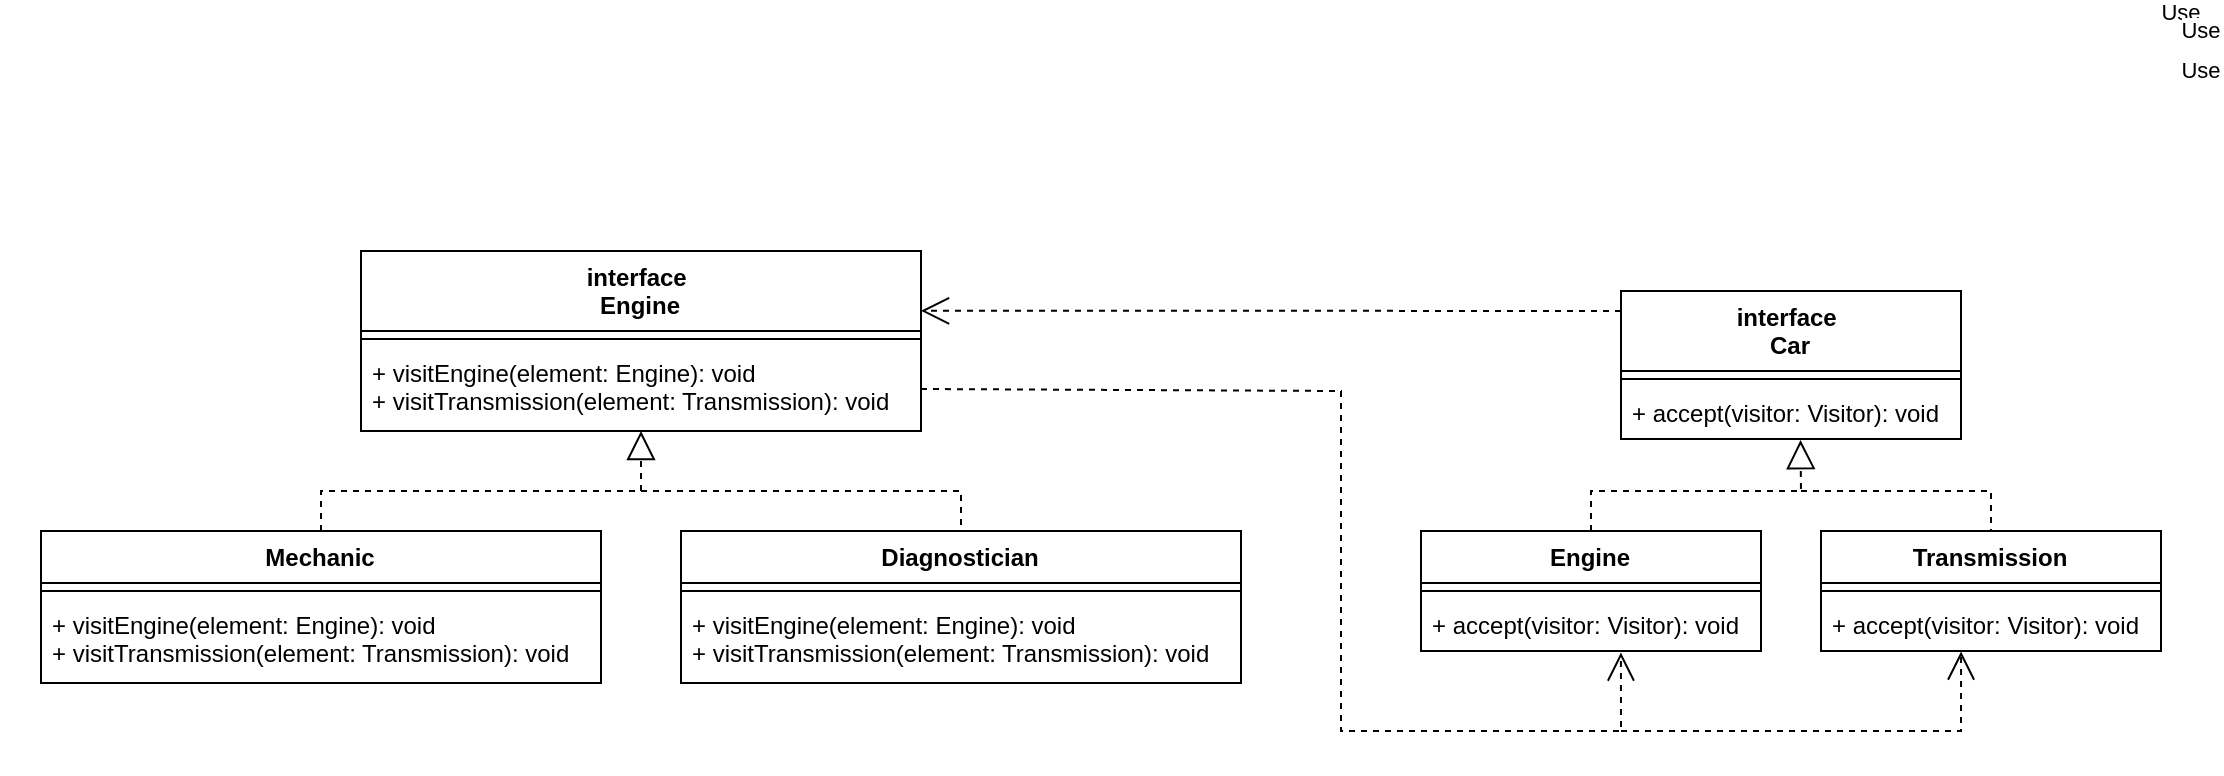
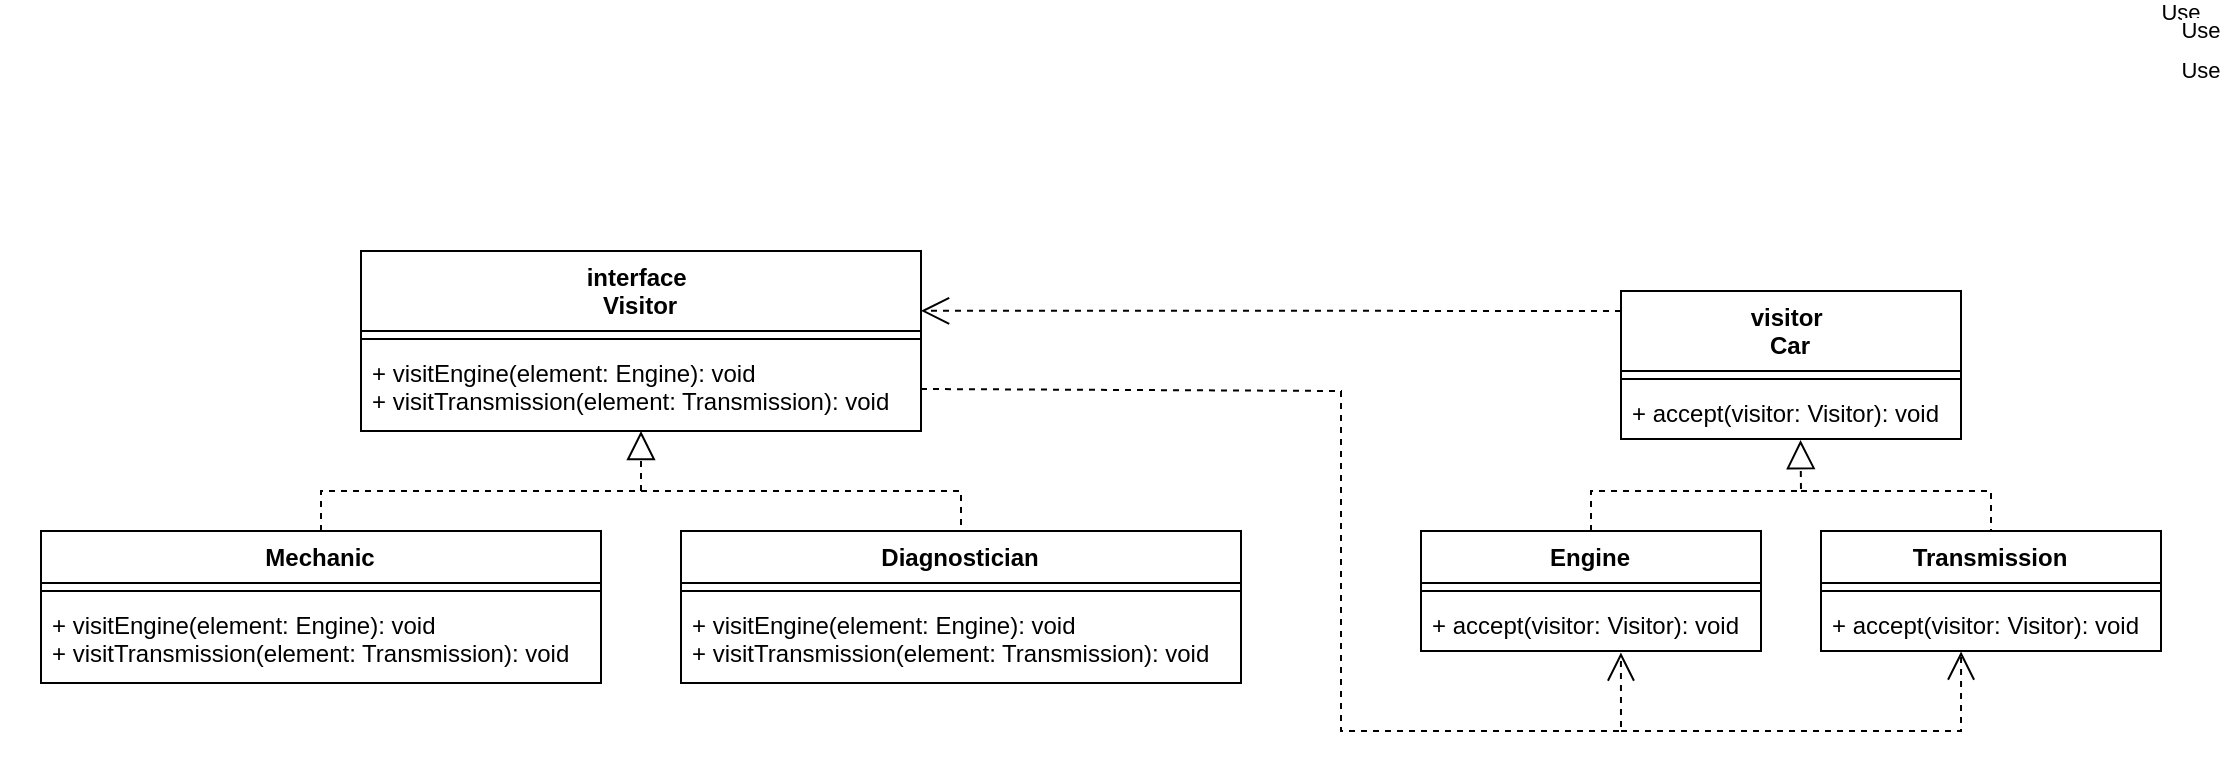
node "interface Engine": label "interface Engine" -> "interface Visitor"
node "interface Car": label "interface Car" -> "visitor Car"
